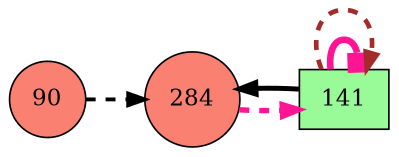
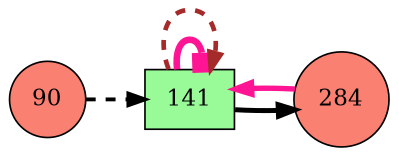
edge "90" -> "284": now "90" -> "141"
edge "284" -> "141": style dashed -> solid
